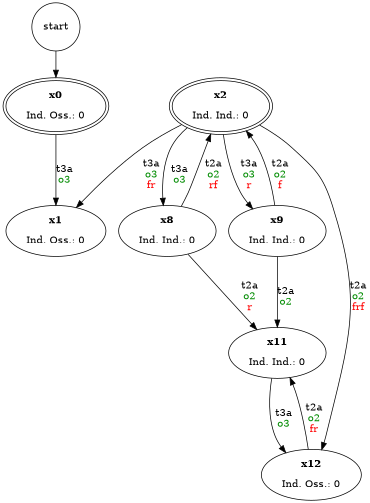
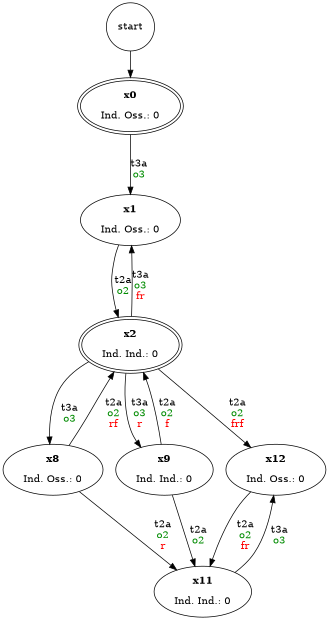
node "x8": text "Ind. Ind.: 0" -> "Ind. Oss.: 0"
edge "x1" -> "x2": added, label "t2a o2"
